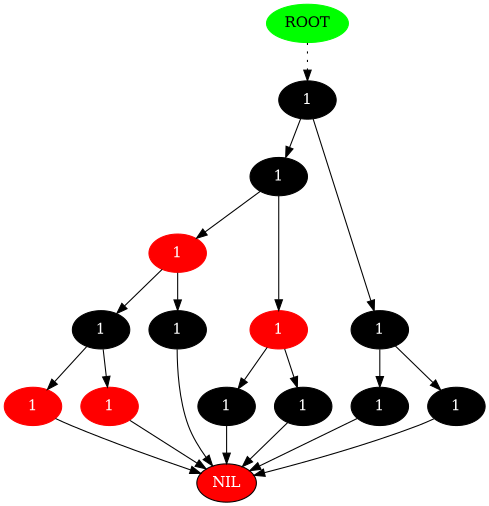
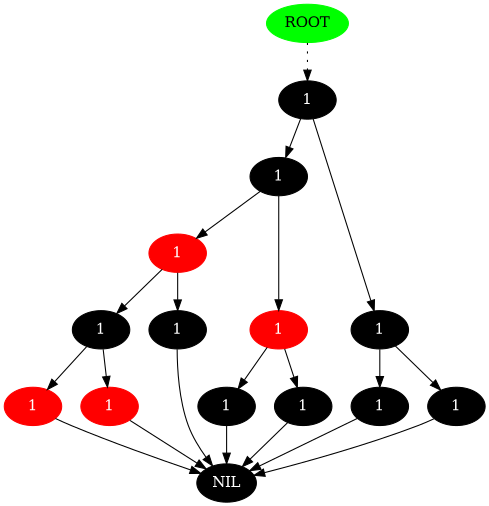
node "NIL": fillcolor red -> black
